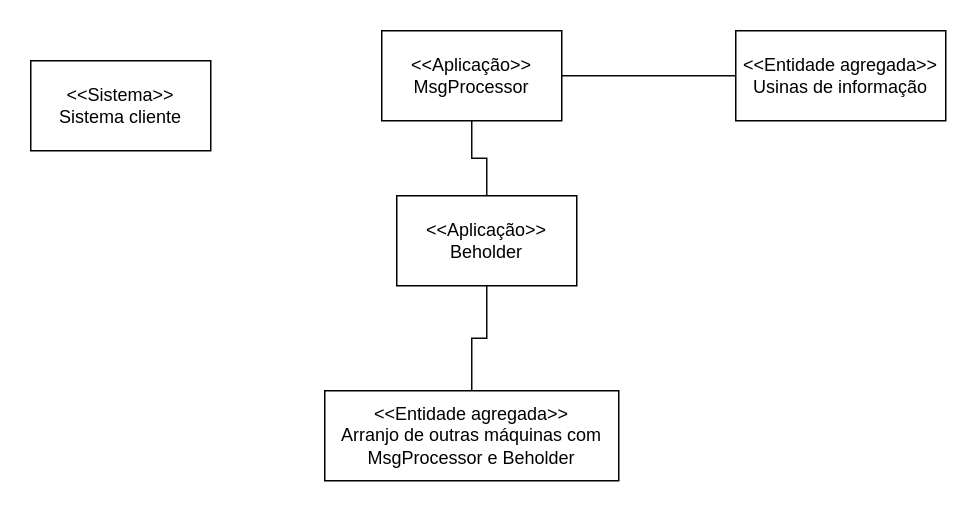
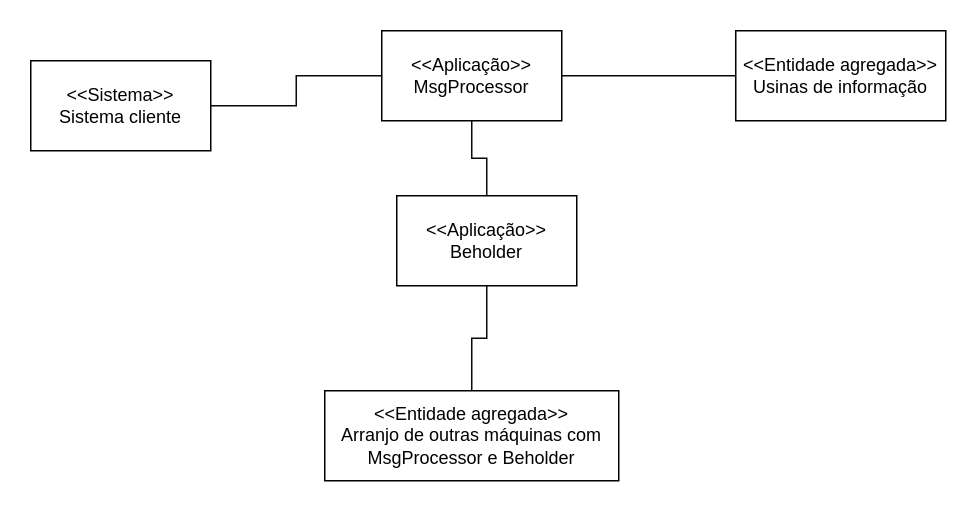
edge "<<Aplicação>> MsgProcessor" -- "<<Sistema>> Sistema cliente": added
